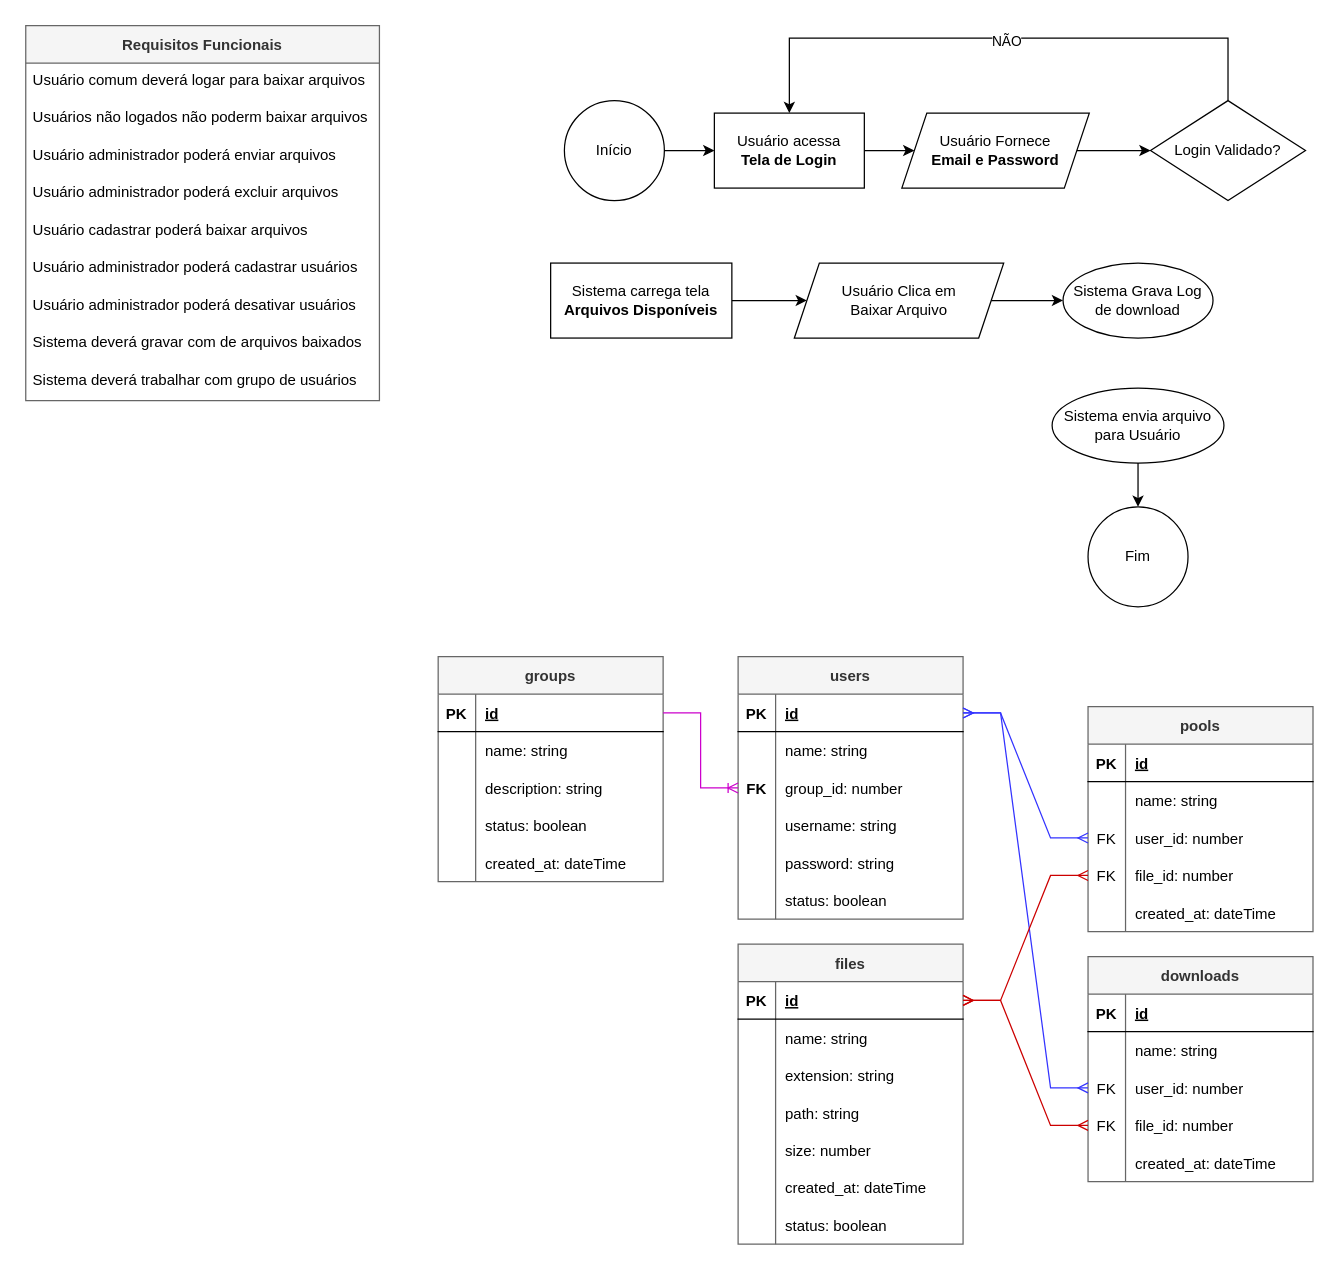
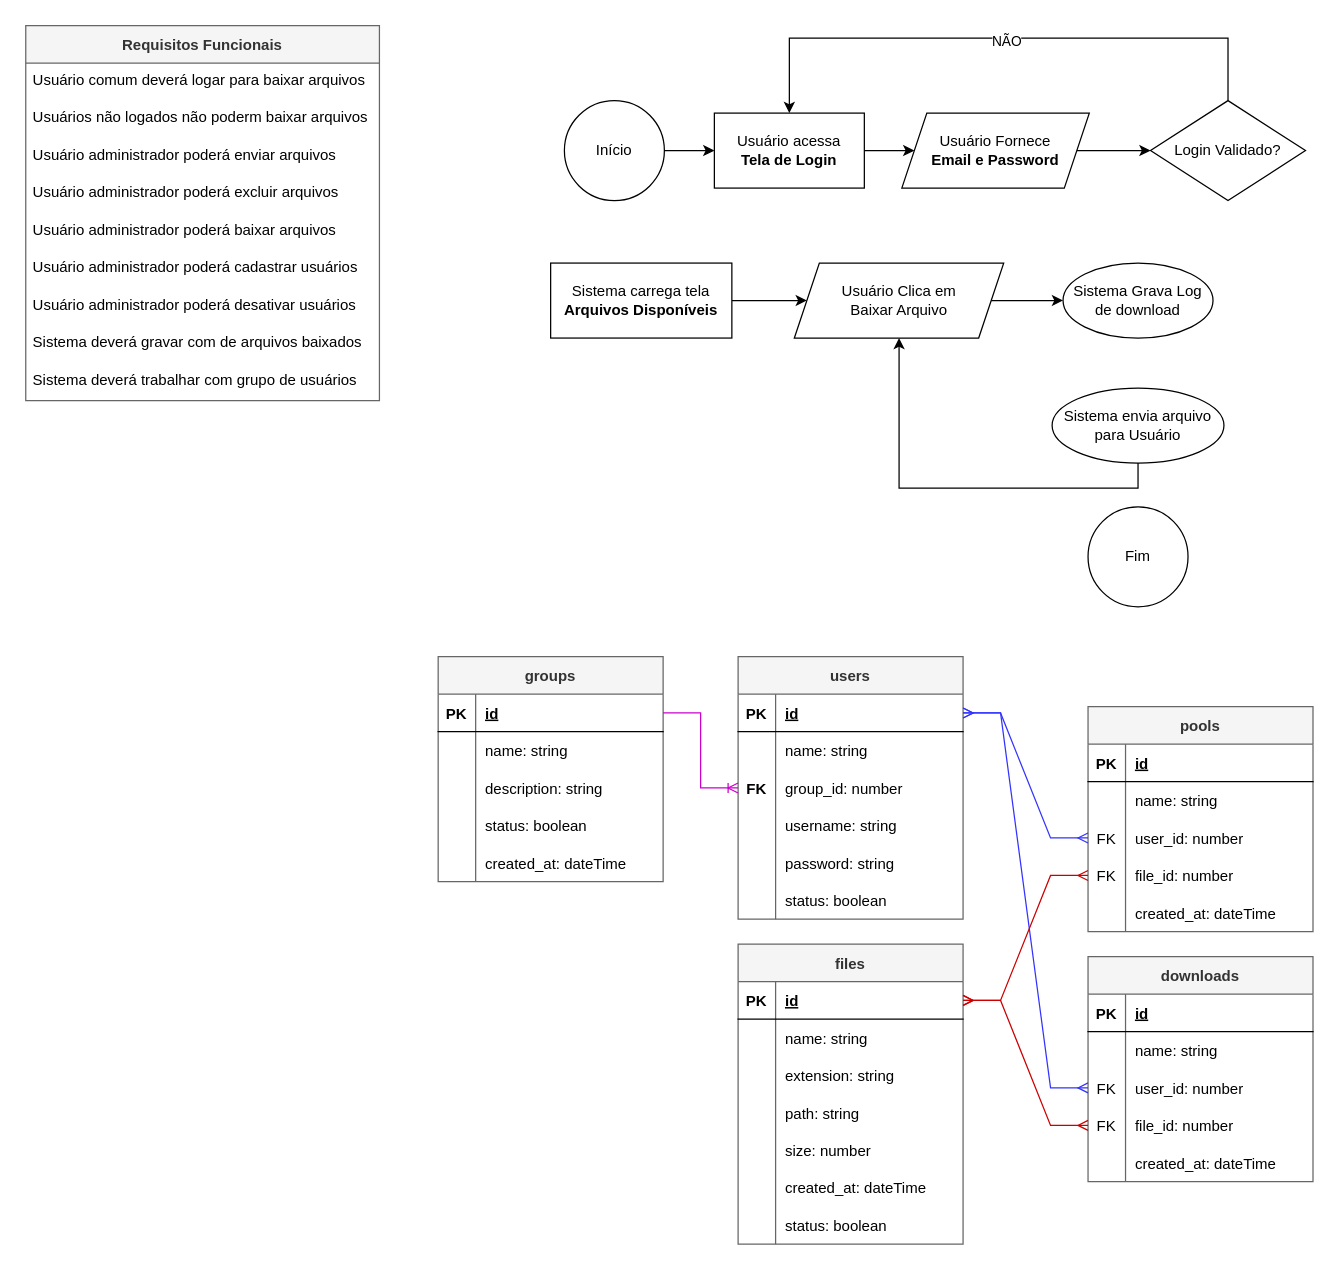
node "Usuário cadastrar poderá baixar arquivos": label "Usuário cadastrar poderá baixar arquivos" -> "Usuário administrador poderá baixar arquivos"
edge "Sistema envia arquivo para Usuário" -> "Fim": now "Sistema envia arquivo para Usuário" -> "Usuário Clica em Baixar Arquivo"
